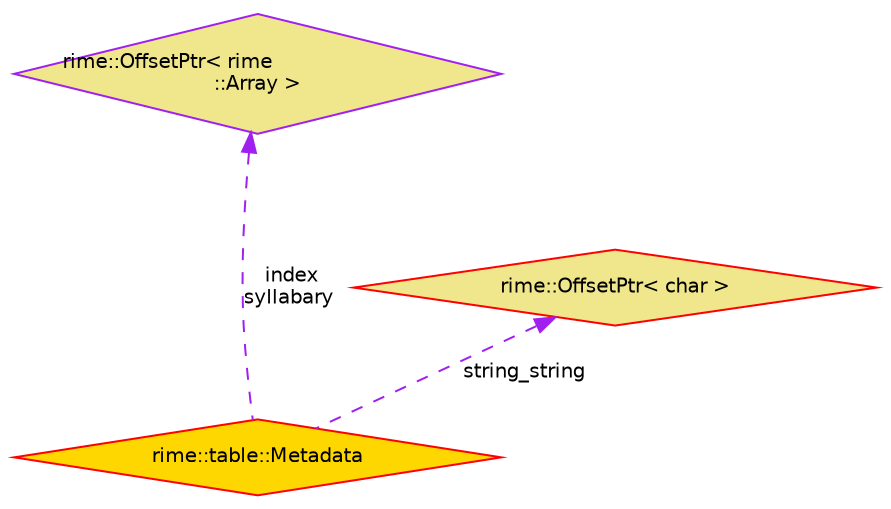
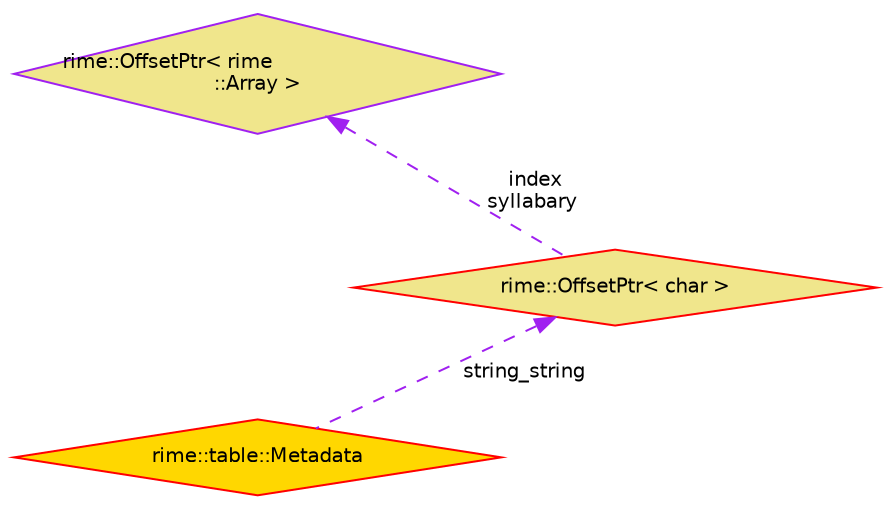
edge "rime::table::Metadata" -> "rime::OffsetPtr< rime ::Array >": now "rime::OffsetPtr< char >" -> "rime::OffsetPtr< rime ::Array >"
